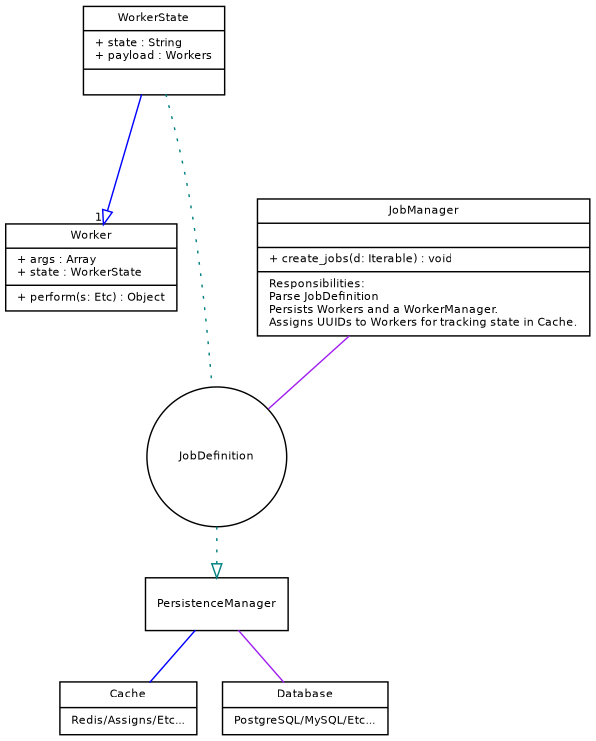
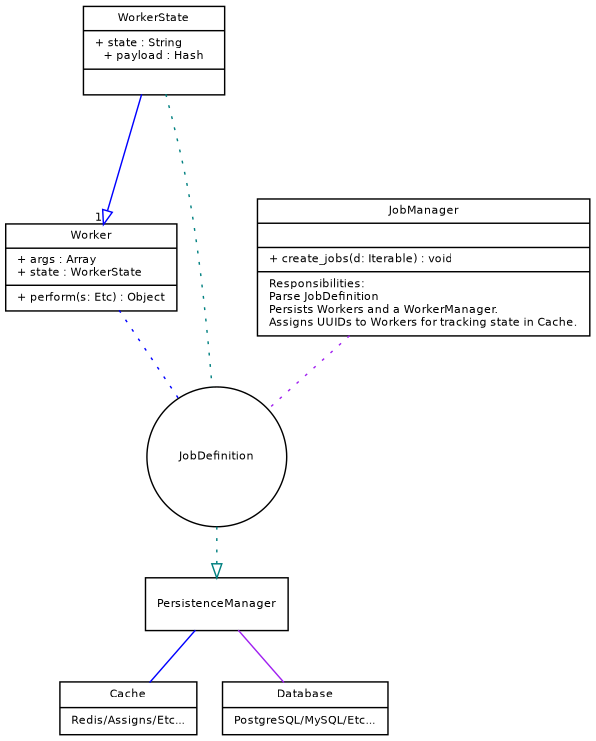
node "WorkerState": text "+ payload : Workers" -> "+ payload : Hash"
edge "Worker" -- "JobDefinition": added
edge "JobManager" -- "JobDefinition": style solid -> dotted
